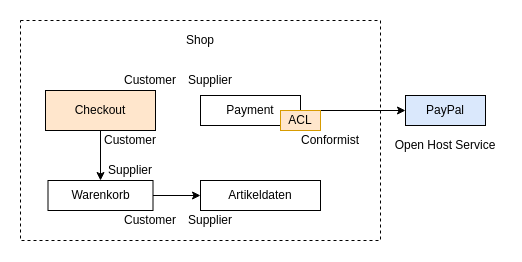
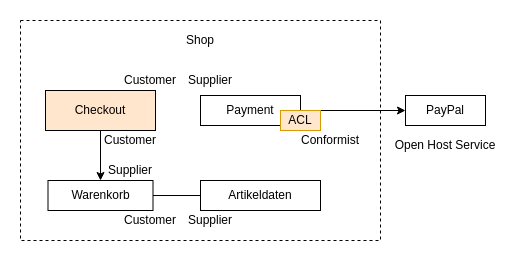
node "PayPal": fillcolor #dae8fc -> #ffffff
edge "Warenkorb" -> "Artikeldaten": arrowhead classic -> none
